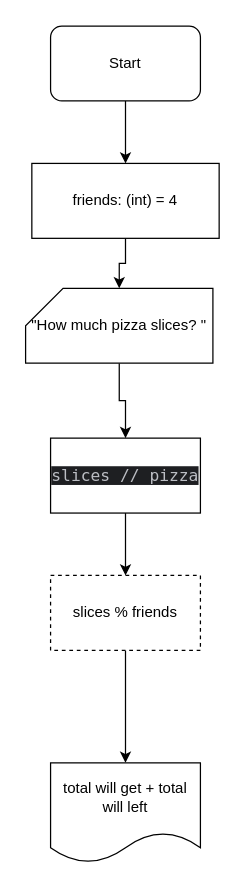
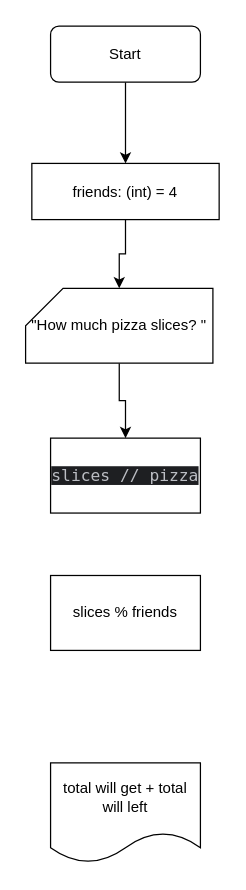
node "Start": size 150x75 -> 150x56
node "friends: (int) = 4": size 188x75 -> 188x56
edge "slices // pizza" -> "slices % friends": removed
node "slices % friends": style dashed -> solid
edge "slices % friends" -> "total will get + total will left": removed
